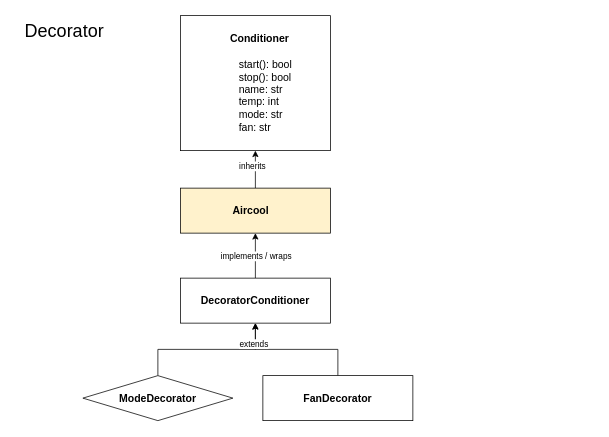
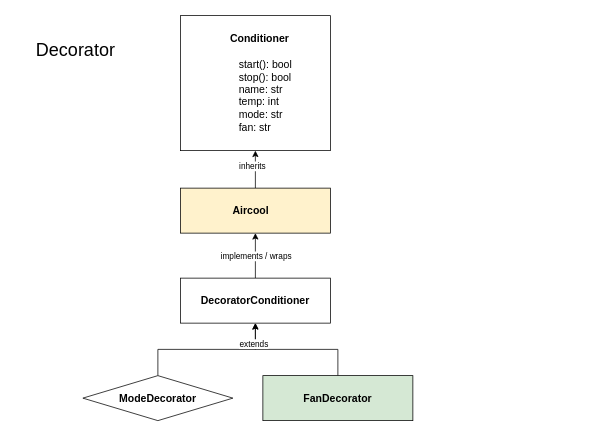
node "Decorator": moved (64, 42) -> (75, 60)
node "FanDecorator": fillcolor #ffffff -> #d5e8d4
